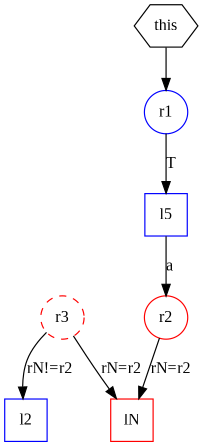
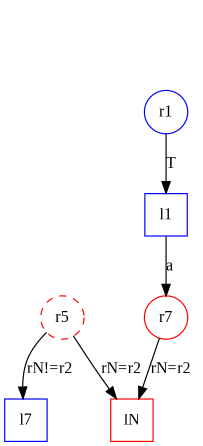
node "this": removed
node "l5": label "l5" -> "l1"
node "r3": label "r3" -> "r5"
node "r2": label "r2" -> "r7"
node "l2": label "l2" -> "l7"
